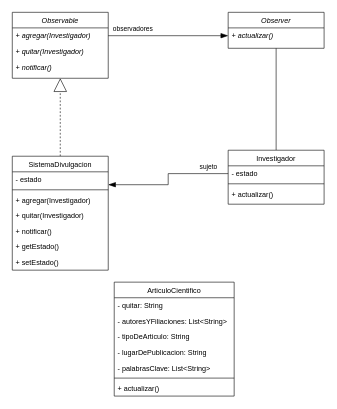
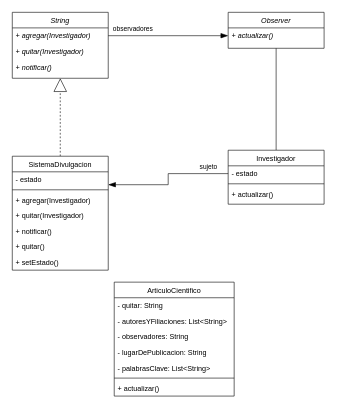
node "Observable": label "Observable" -> "String"
node "+ getEstado()": label "+ getEstado()" -> "+ quitar()"
node "- tipoDeArticulo: String": label "- tipoDeArticulo: String" -> "- observadores: String"
